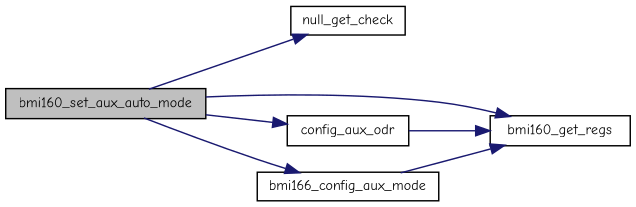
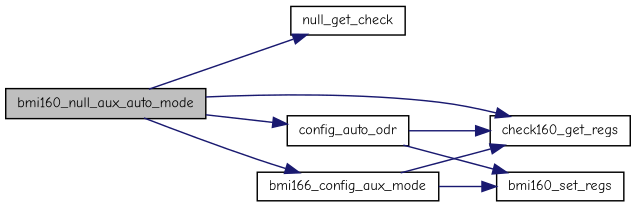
node "bmi160_set_aux_auto_mode": label "bmi160_set_aux_auto_mode" -> "bmi160_null_aux_auto_mode"
node "config_aux_odr": label "config_aux_odr" -> "config_auto_odr"
node "bmi160_get_regs": label "bmi160_get_regs" -> "check160_get_regs"
node "bmi160_set_regs": added
